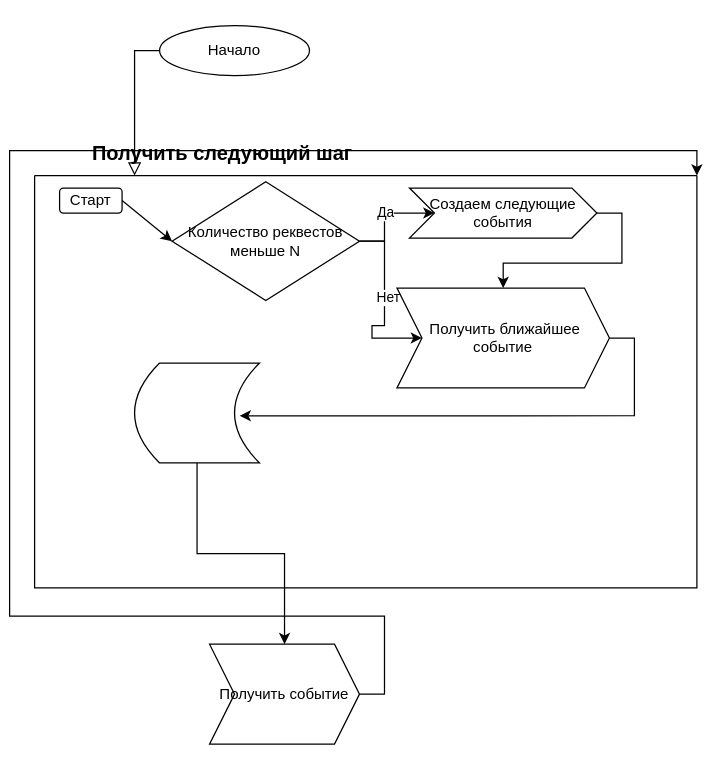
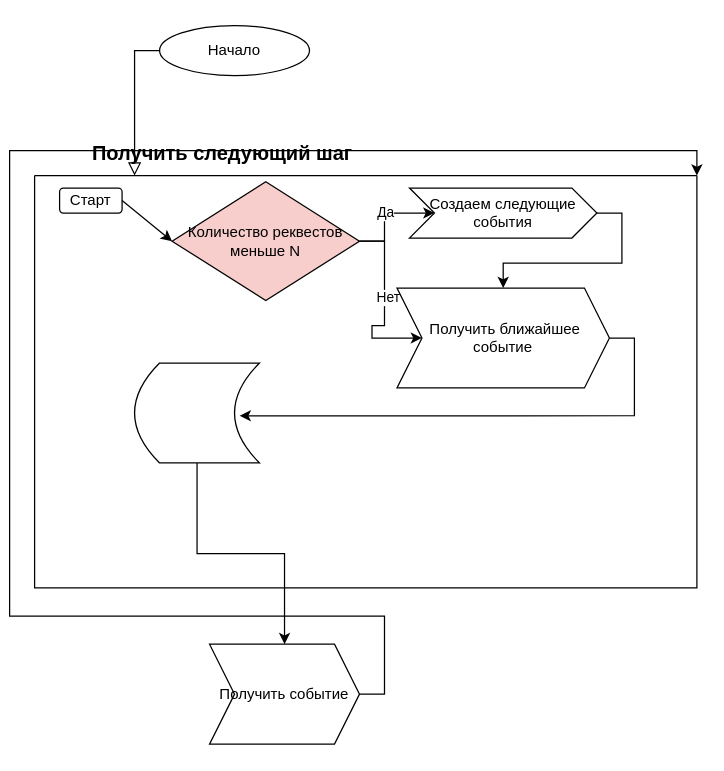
node "Количество реквестов меньше N": fillcolor #ffffff -> #f8cecc
